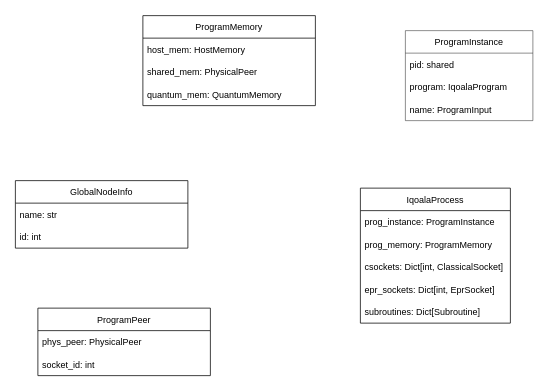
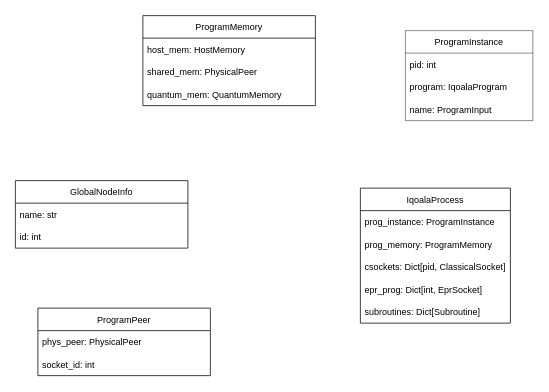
node "pid: shared": label "pid: shared" -> "pid: int"
node "csockets: Dict[int, ClassicalSocket]": label "csockets: Dict[int, ClassicalSocket]" -> "csockets: Dict[pid, ClassicalSocket]"
node "epr_sockets: Dict[int, EprSocket]": label "epr_sockets: Dict[int, EprSocket]" -> "epr_prog: Dict[int, EprSocket]"
